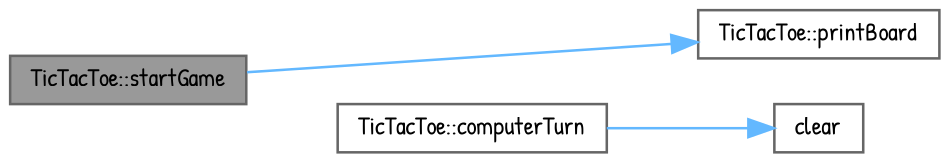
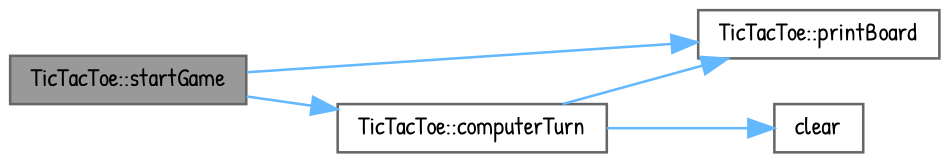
edge "TicTacToe::computerTurn" -> "TicTacToe::printBoard": added
edge "TicTacToe::startGame" -> "TicTacToe::computerTurn": added
